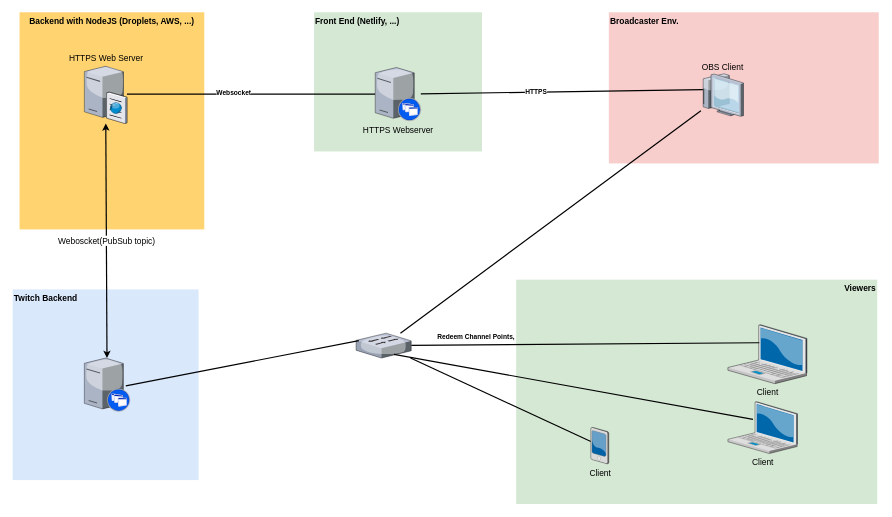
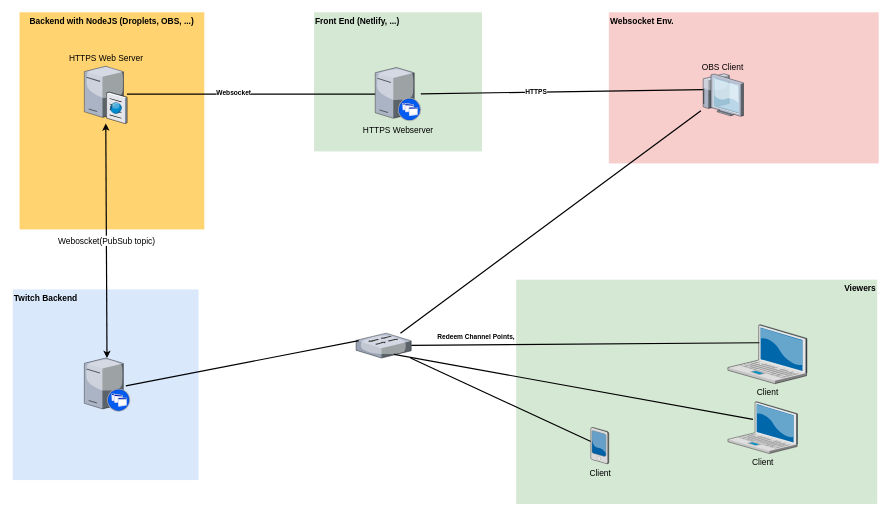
node "Backend with NodeJS (Droplets, AWS, ...)": label "Backend with NodeJS (Droplets, AWS, ...)" -> "Backend with NodeJS (Droplets, OBS, ...)"
node "Broadcaster Env.": label "Broadcaster Env." -> "Websocket Env."
